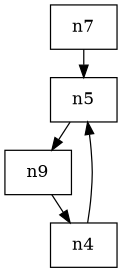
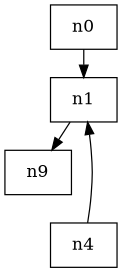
node "n7": label "n7" -> "n0"
node "n5": label "n5" -> "n1"
edge "n9" -> "n4": removed
